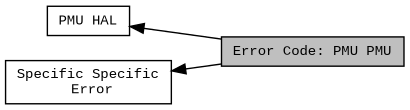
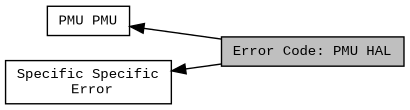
node "PMU HAL": label "PMU HAL" -> "PMU PMU"
node "Error Code: PMU PMU": label "Error Code: PMU PMU" -> "Error Code: PMU HAL"
